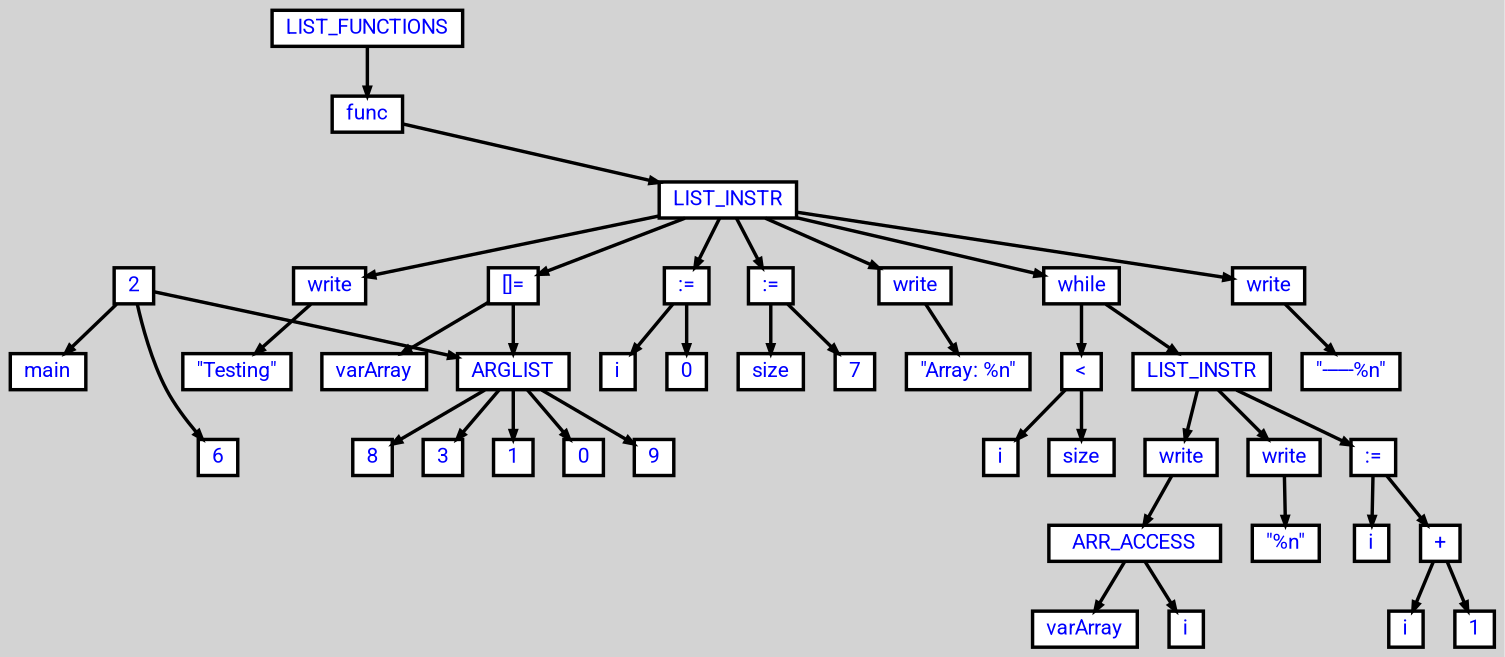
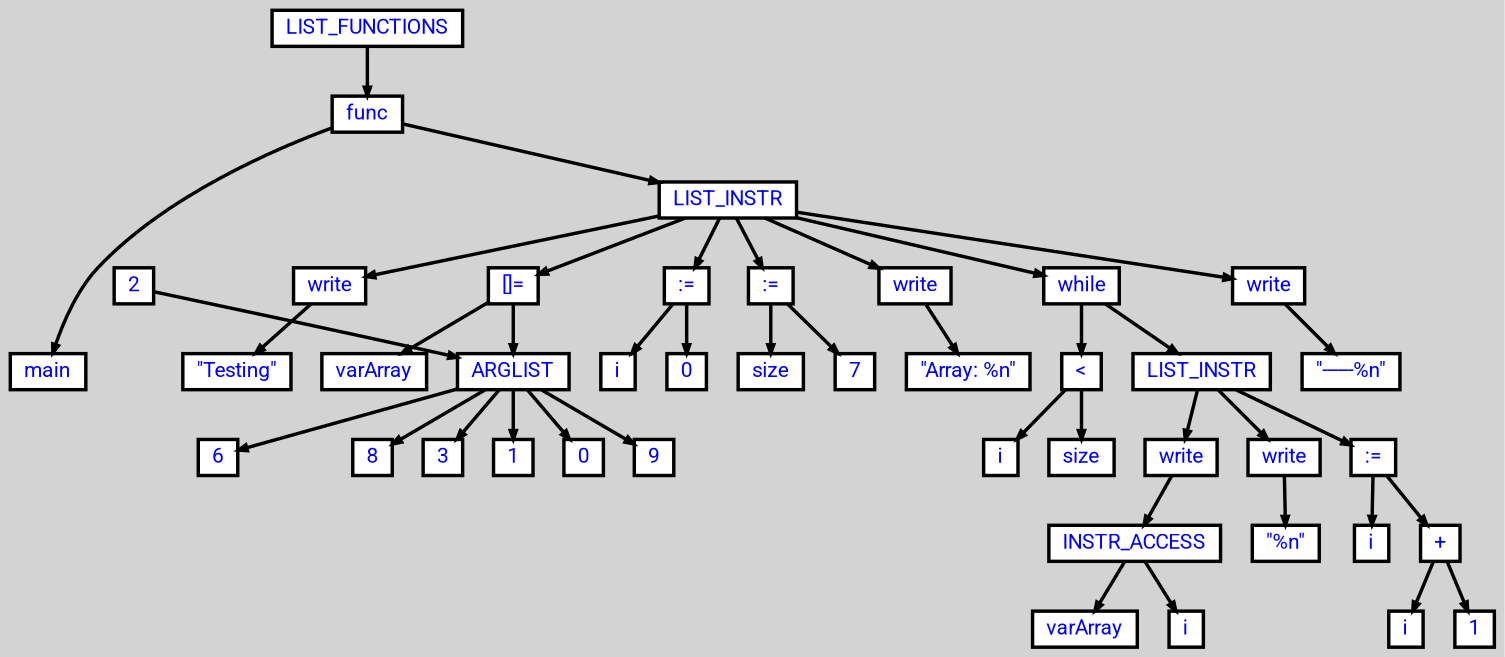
edge "2" -> "main": now "func" -> "main"
edge "2" -> "6": now "ARGLIST" -> "6"
node "ARR_ACCESS": label "ARR_ACCESS" -> "INSTR_ACCESS"
